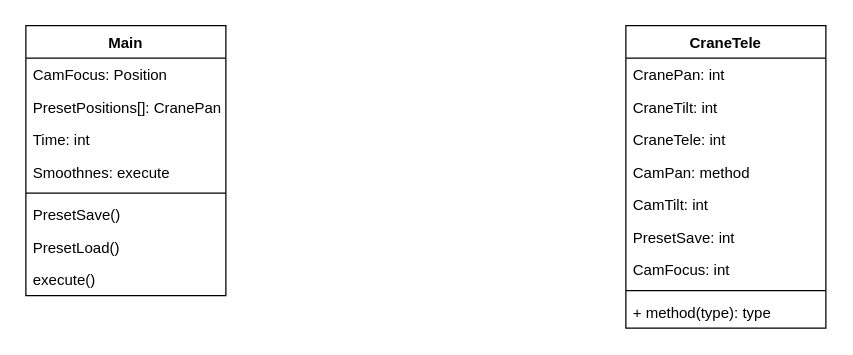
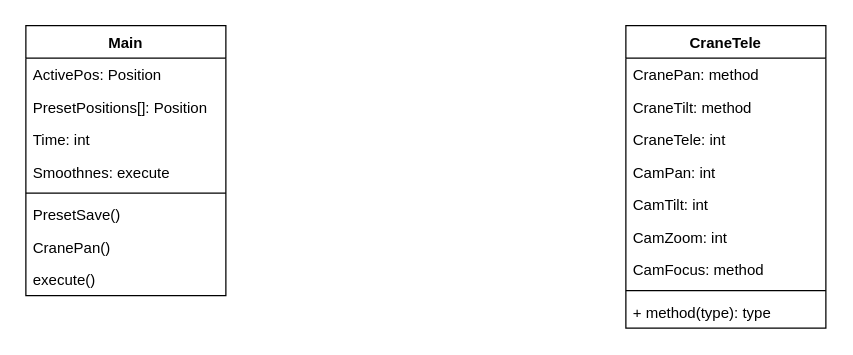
node "CamFocus: Position": label "CamFocus: Position" -> "ActivePos: Position"
node "CranePan: int": label "CranePan: int" -> "CranePan: method"
node "PresetPositions[]: CranePan": label "PresetPositions[]: CranePan" -> "PresetPositions[]: Position"
node "CraneTilt: int": label "CraneTilt: int" -> "CraneTilt: method"
node "CamPan: method": label "CamPan: method" -> "CamPan: int"
node "PresetSave: int": label "PresetSave: int" -> "CamZoom: int"
node "PresetLoad()": label "PresetLoad()" -> "CranePan()"
node "CamFocus: int": label "CamFocus: int" -> "CamFocus: method"
